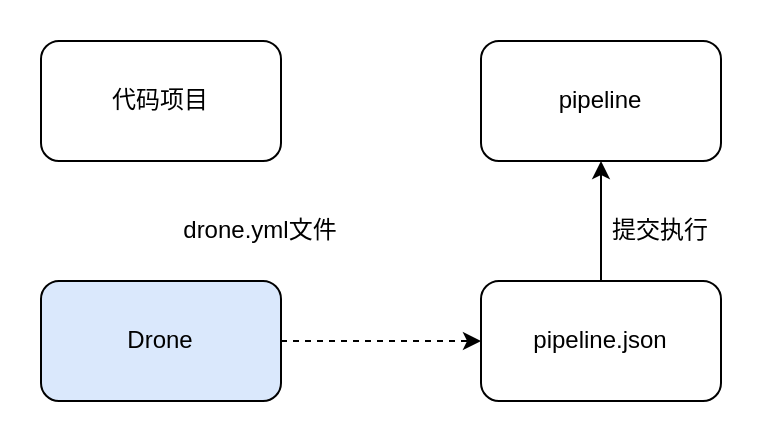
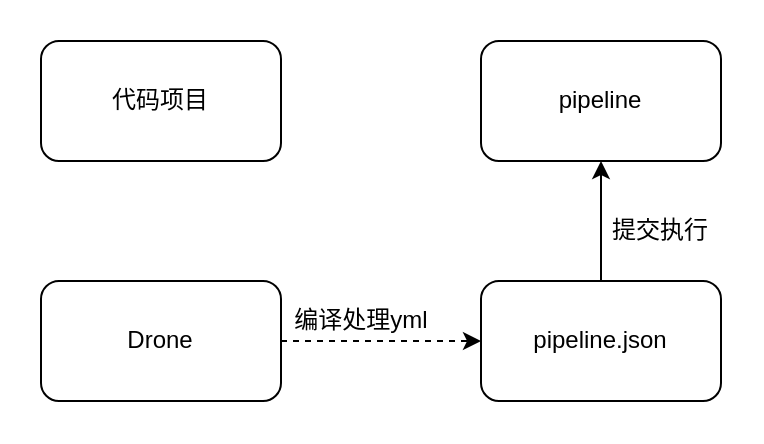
node "drone.yml文件": removed
node "编译处理yml": added
node "Drone": fillcolor #dae8fc -> #ffffff
